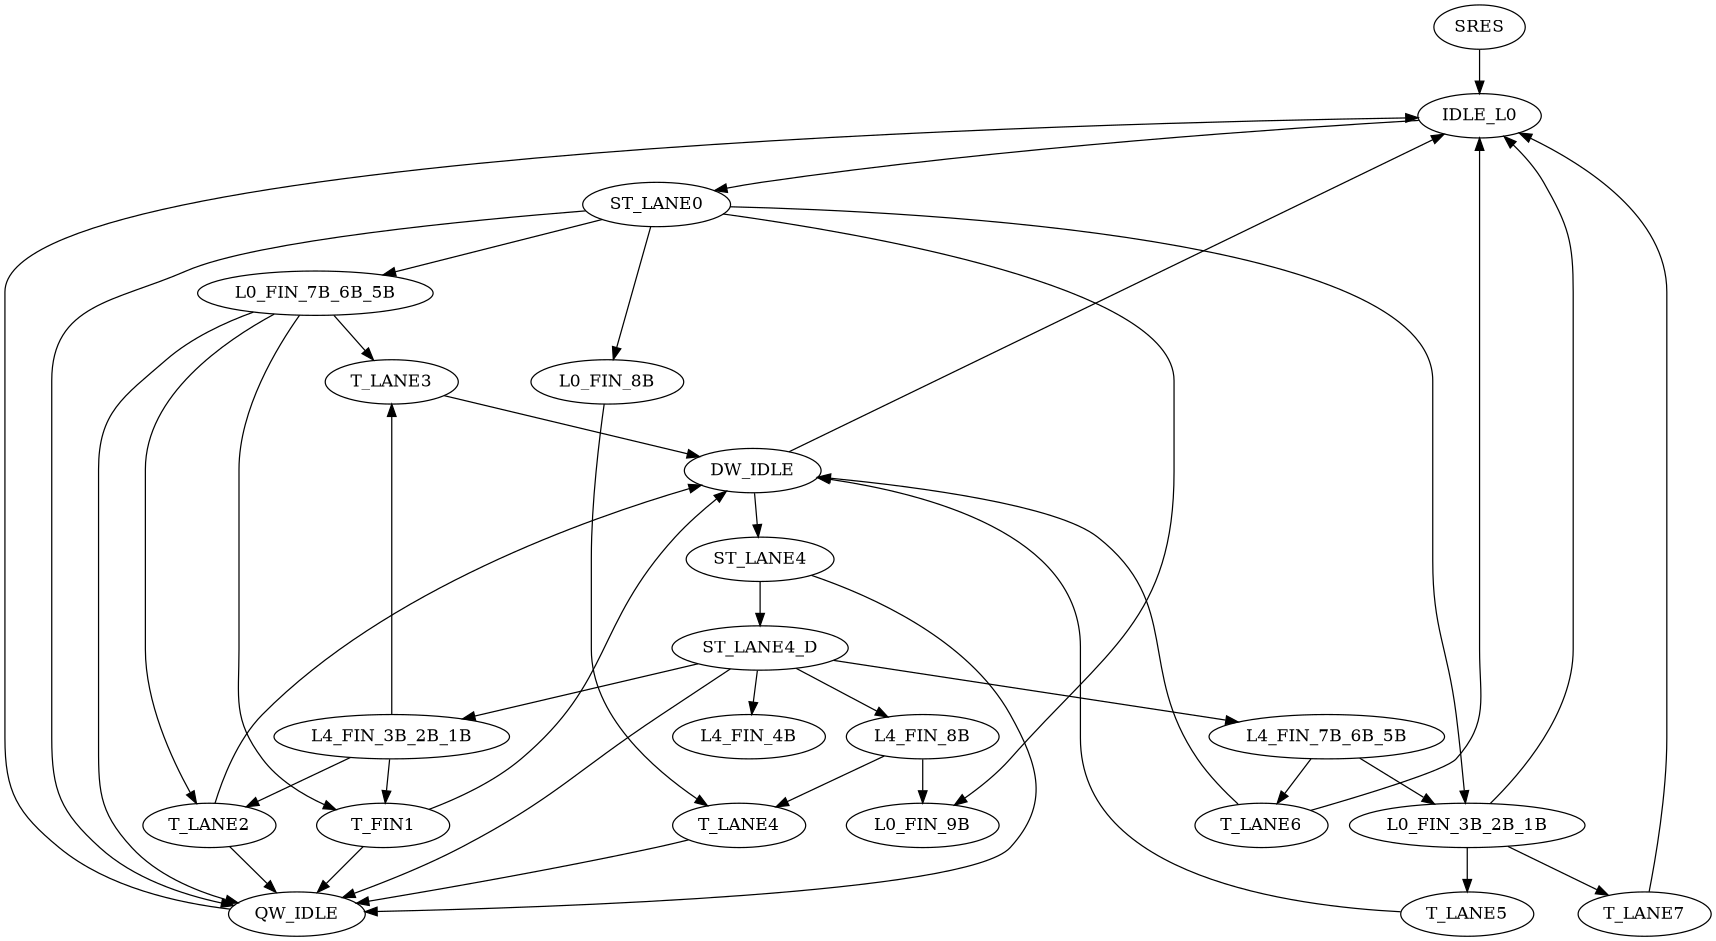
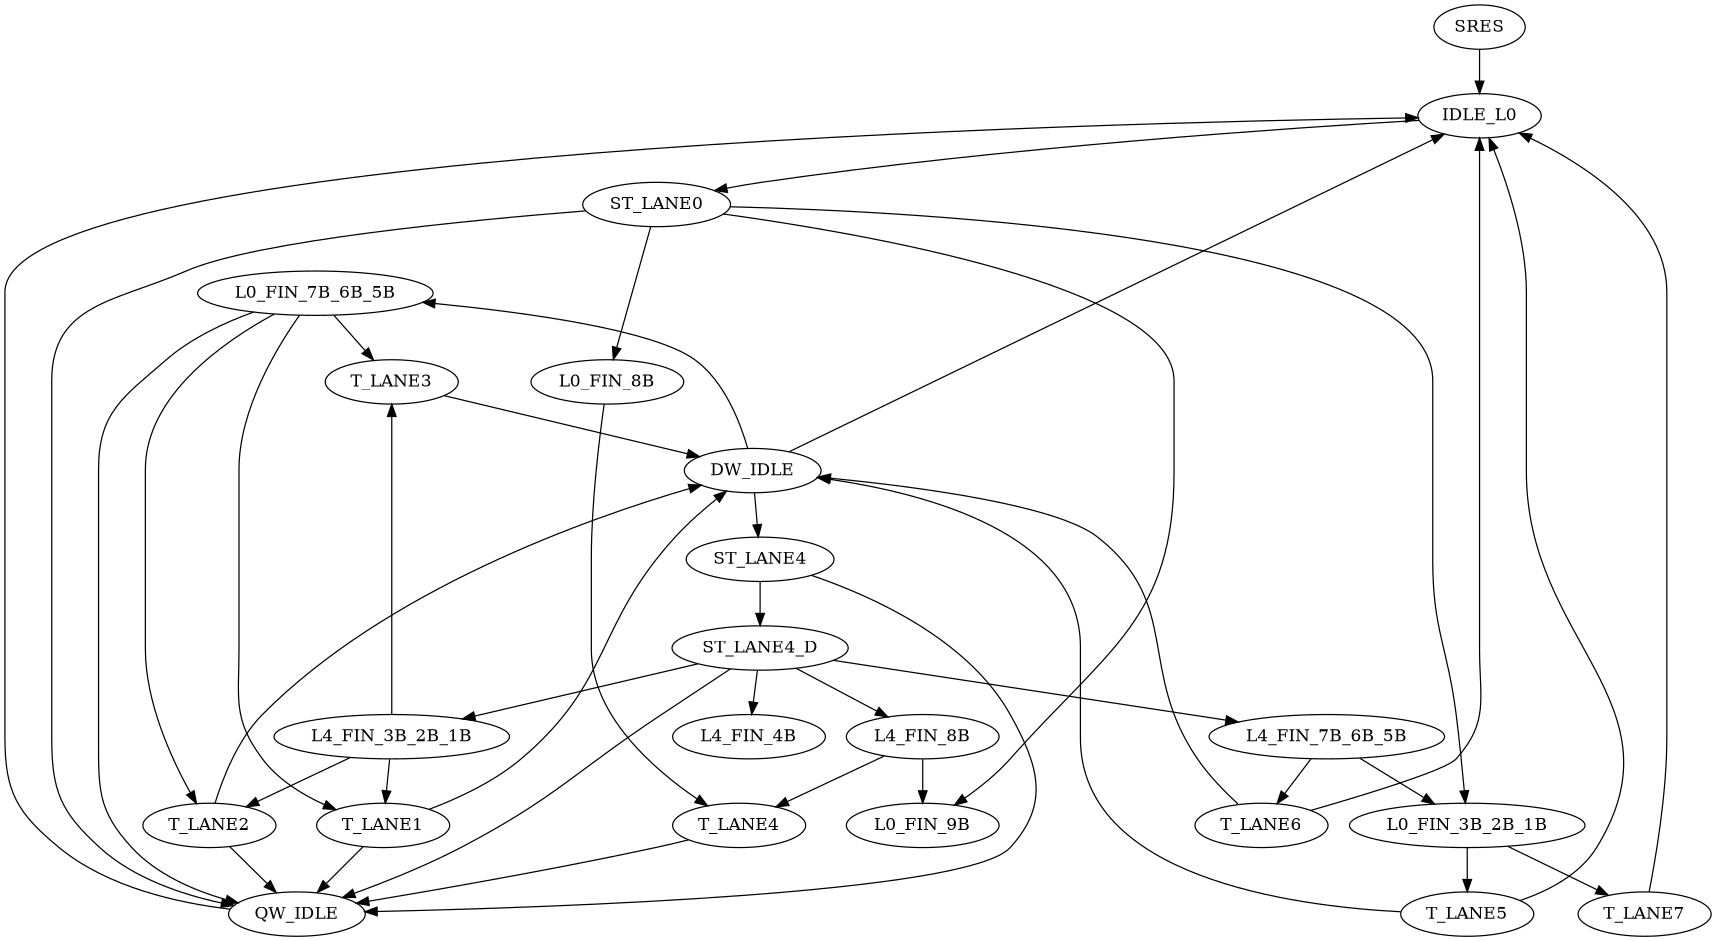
edge "ST_LANE0" -> "L0_FIN_7B_6B_5B": now "DW_IDLE" -> "L0_FIN_7B_6B_5B"
edge "L0_FIN_3B_2B_1B" -> "IDLE_L0": now "T_LANE5" -> "IDLE_L0"
node "T_FIN1": label "T_FIN1" -> "T_LANE1"
